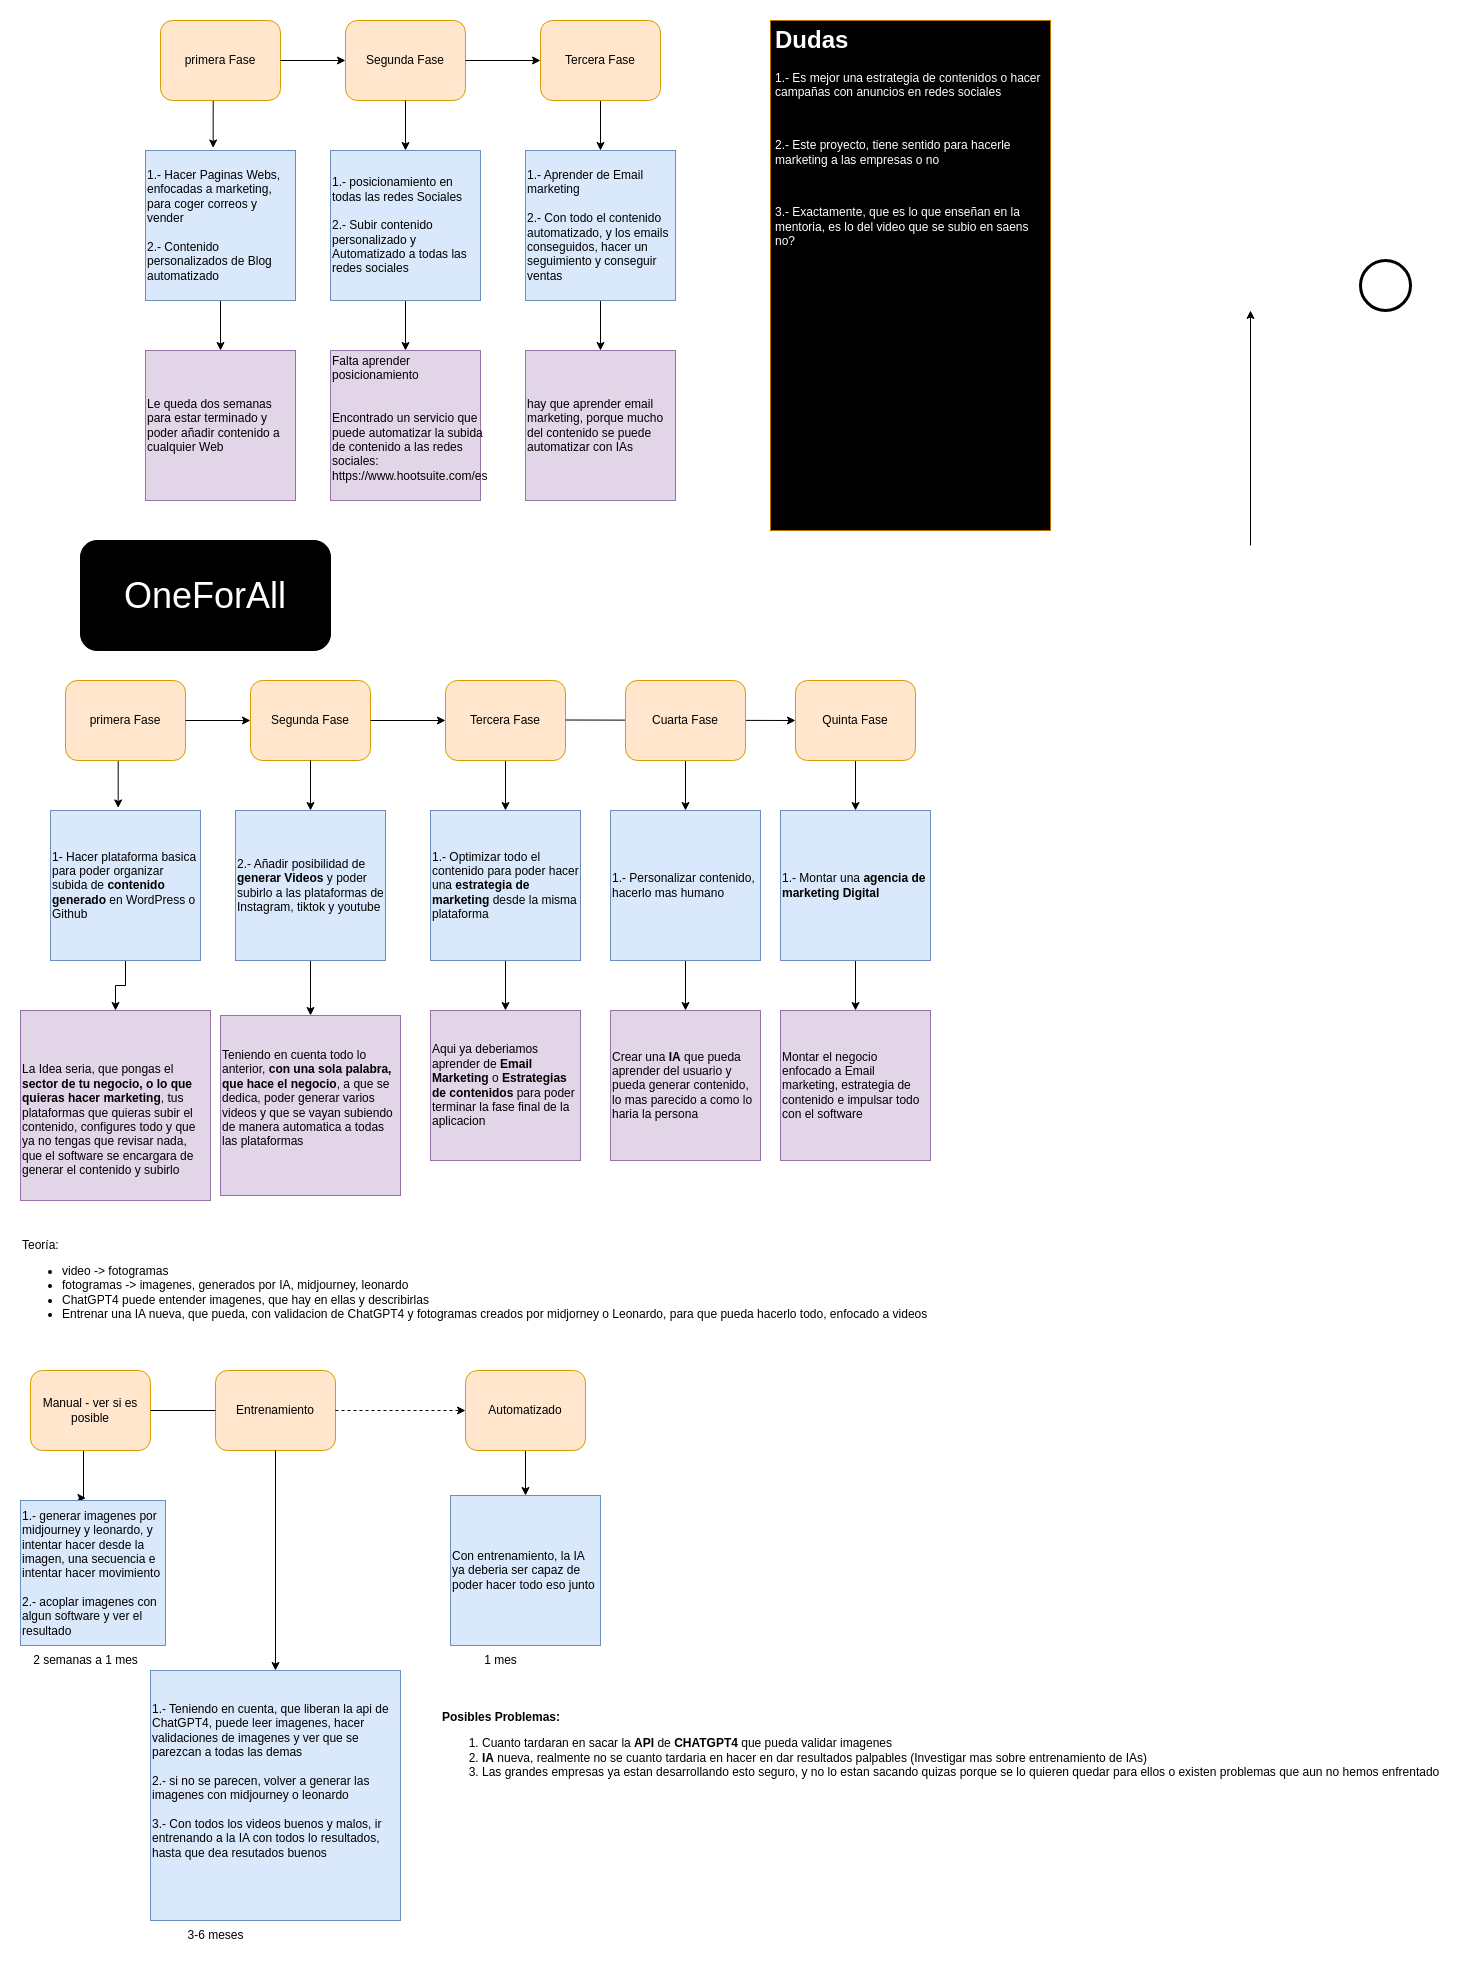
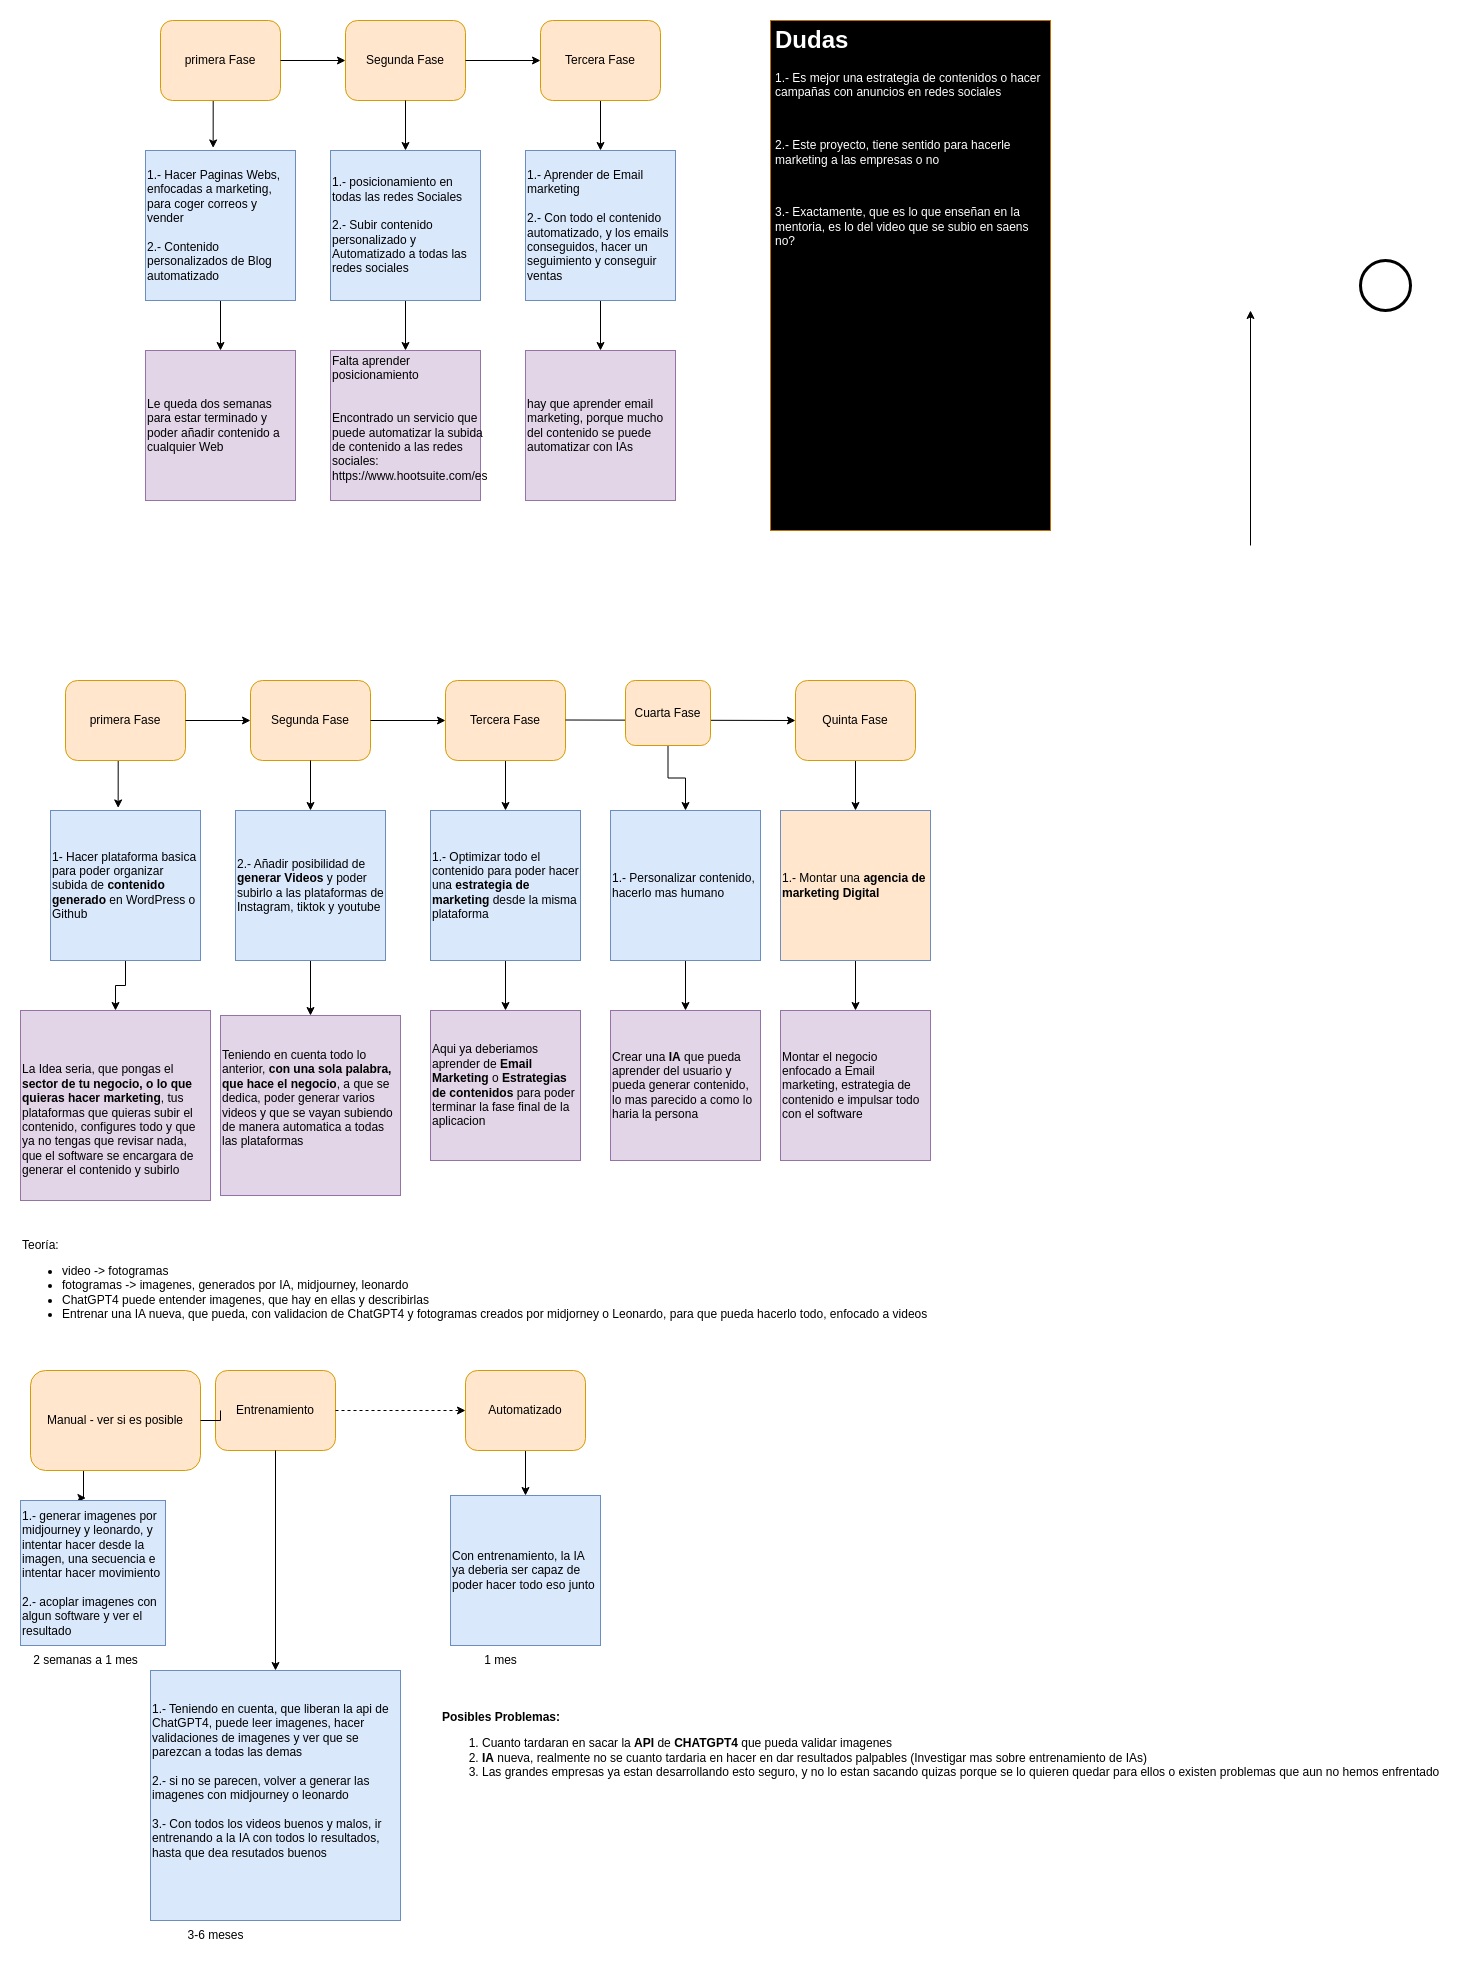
node "OneForAll": removed
node "Cuarta Fase": size 120x80 -> 85x65
node "1.- Montar una agencia de marketing Digital": fillcolor #dae8fc -> #ffe6cc
node "Manual - ver si es posible": size 120x80 -> 170x100
